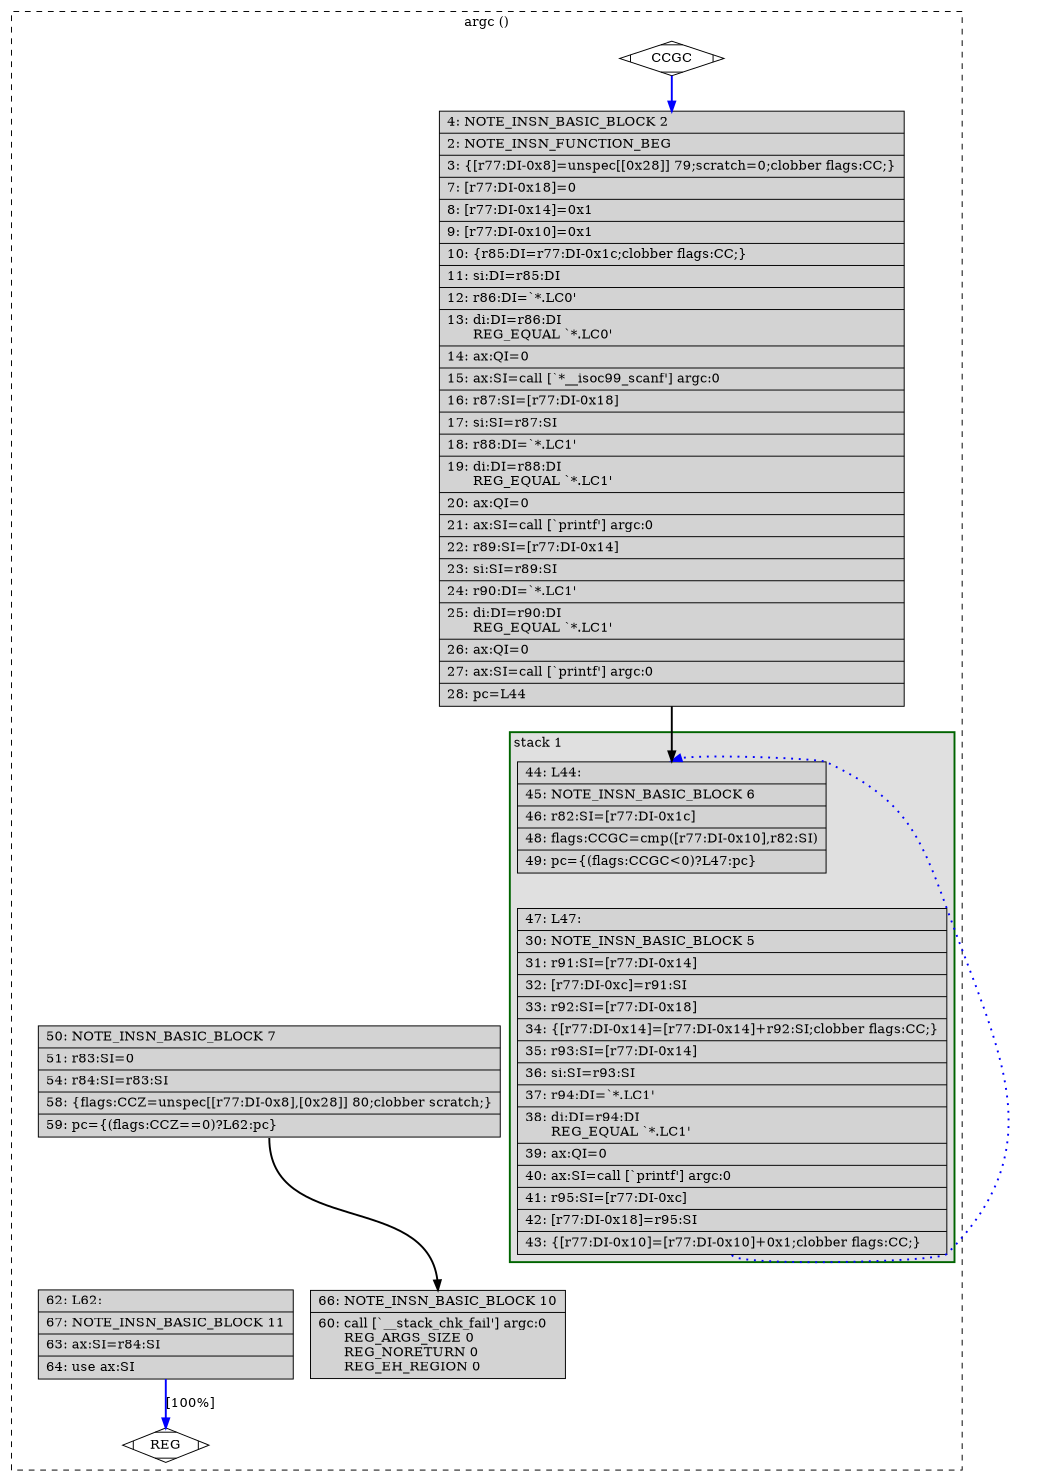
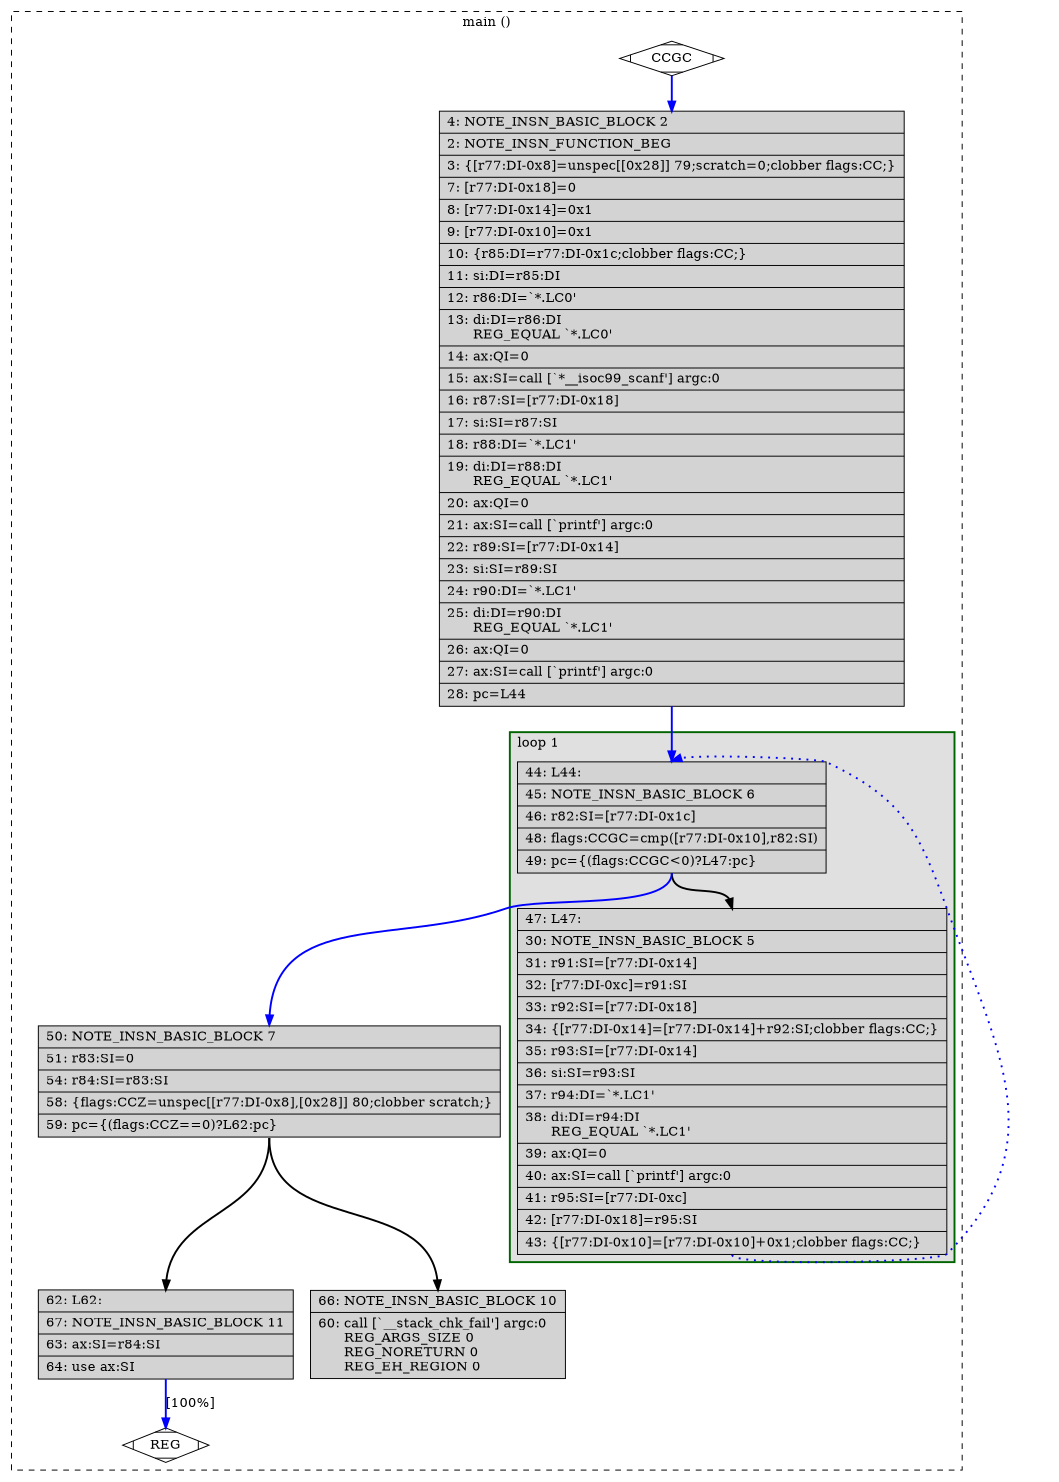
cluster "argc ()": label "argc ()" -> "main ()"
edge "4: NOTE_INSN_BASIC_BLOCK 2" -> "44: L44:": color black -> blue
cluster "stack 1": label "stack 1" -> "loop 1"
edge "44: L44:" -> "47: L47:": added
edge "44: L44:" -> "50: NOTE_INSN_BASIC_BLOCK 7": added
edge "50: NOTE_INSN_BASIC_BLOCK 7" -> "62: L62:": added
